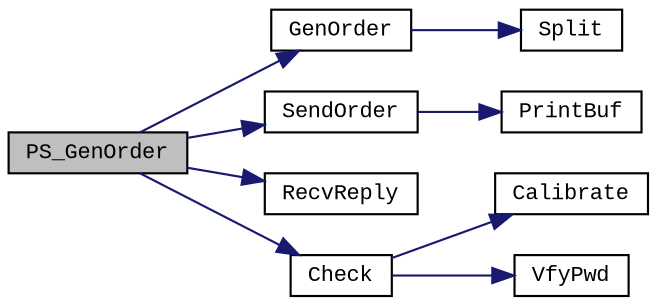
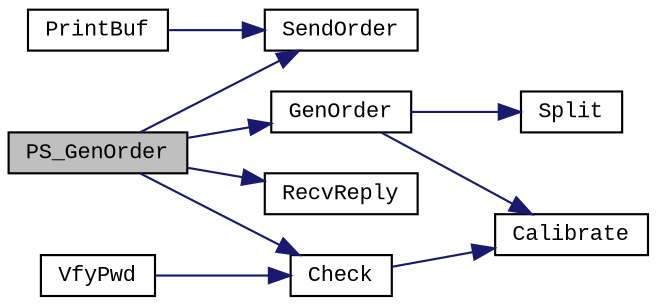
edge "SendOrder" -> "PrintBuf": reversed
edge "GenOrder" -> "Calibrate": added
edge "Check" -> "VfyPwd": reversed
